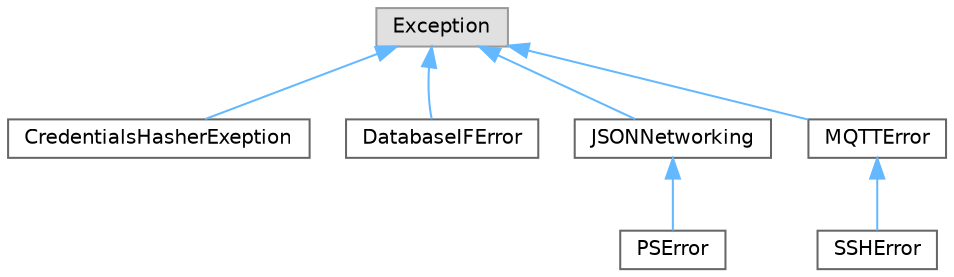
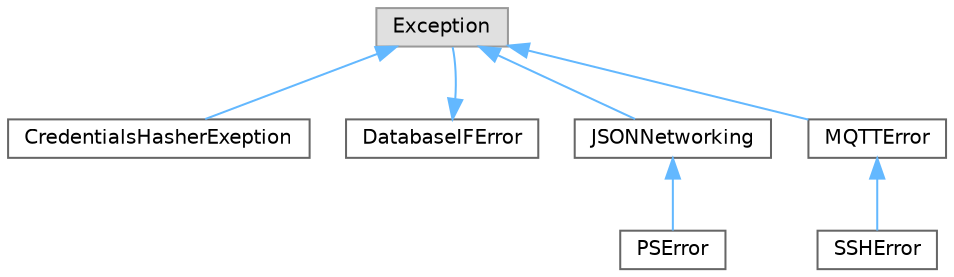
edge "DatabaseIFError" -> "Exception": reversed
